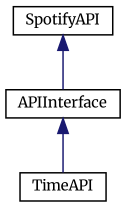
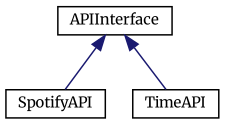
edge "APIInterface" -> "SpotifyAPI": reversed
